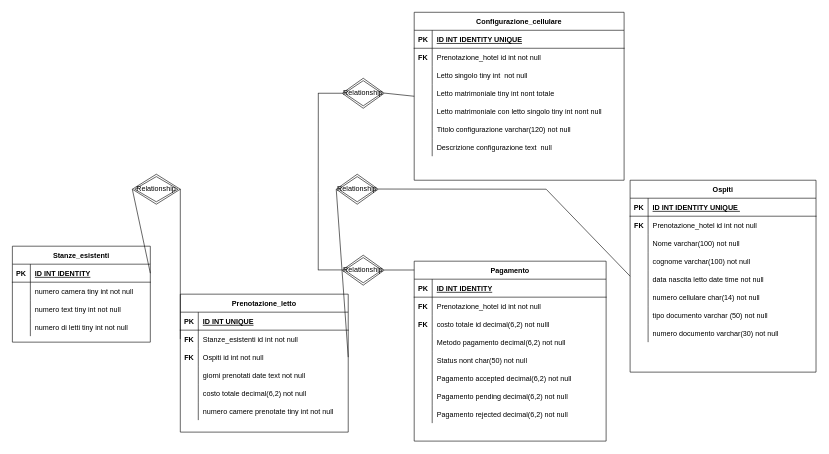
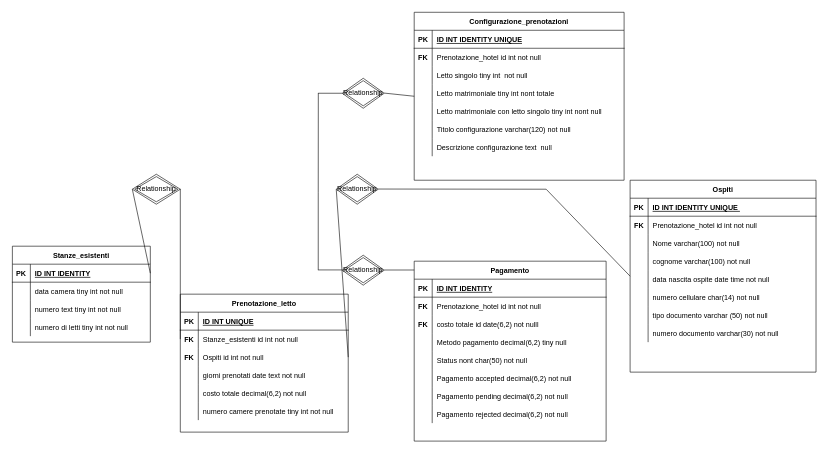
node "Configurazione_cellulare": label "Configurazione_cellulare" -> "Configurazione_prenotazioni"
node "data nascita letto date time not null": label "data nascita letto date time not null" -> "data nascita ospite date time not null"
node "numero camera tiny int not null": label "numero camera tiny int not null" -> "data camera tiny int not null"
node "costo totale id decimal(6,2) not nulll": label "costo totale id decimal(6,2) not nulll" -> "costo totale id date(6,2) not nulll"
node "Metodo pagamento decimal(6,2) not null": label "Metodo pagamento decimal(6,2) not null" -> "Metodo pagamento decimal(6,2) tiny null"
